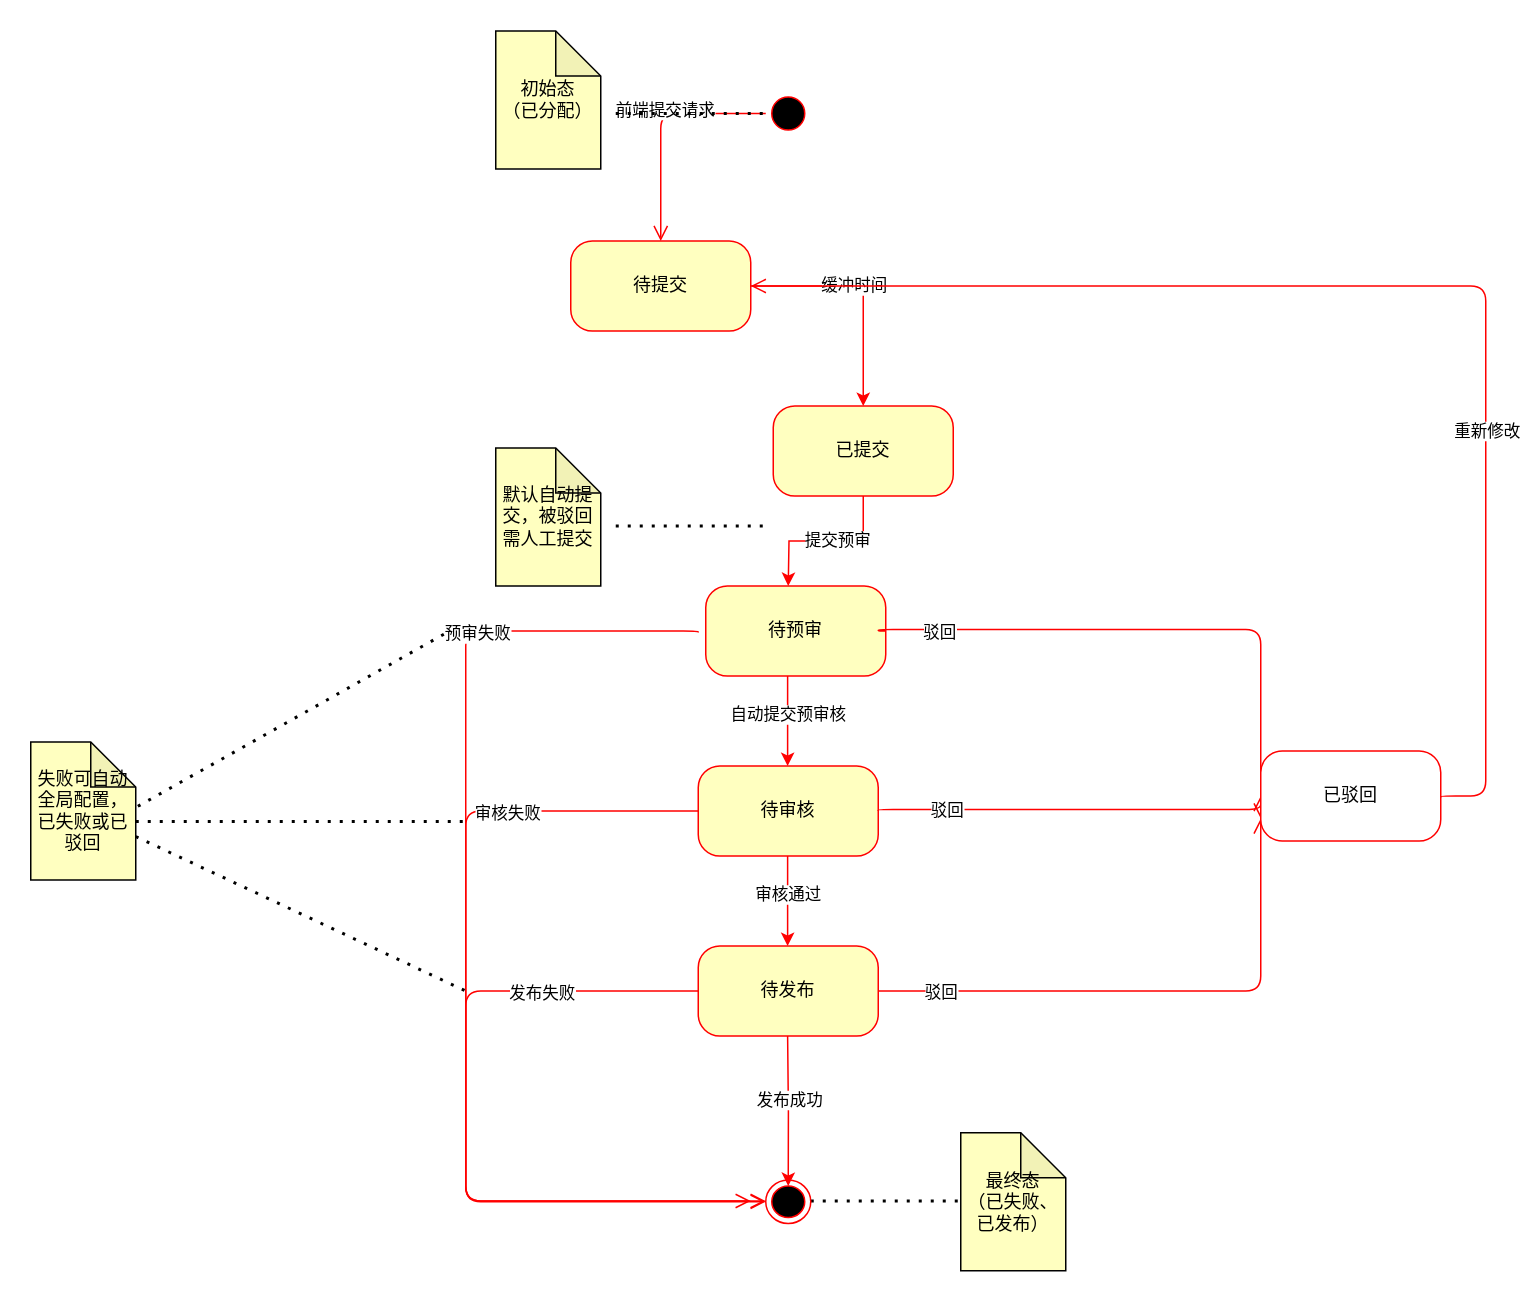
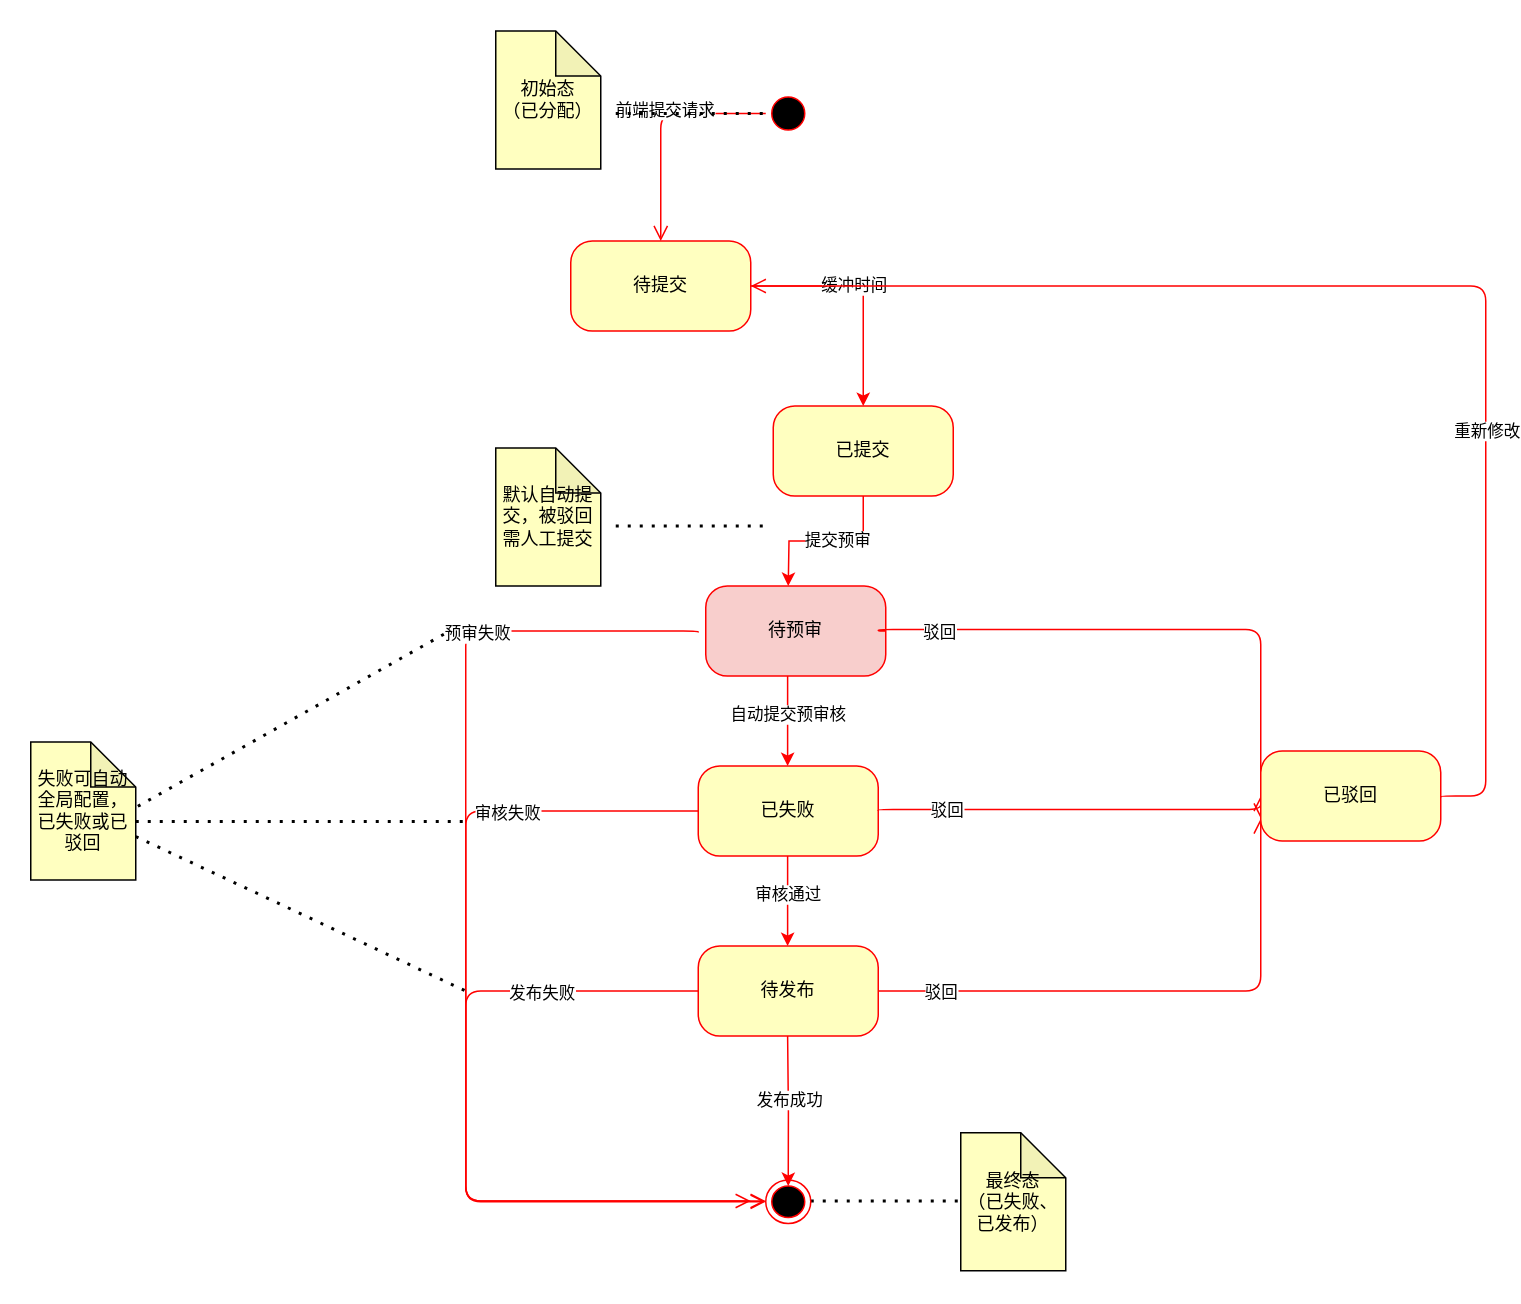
node "待预审": fillcolor #ffffc0 -> #f8cecc
node "已驳回": fillcolor #ffffff -> #ffffc0
node "待审核": label "待审核" -> "已失败"
